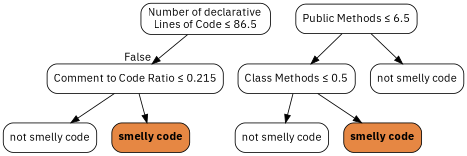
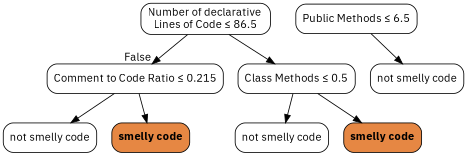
edge "Public Methods ≤ 6.5" -> "Class Methods ≤ 0.5": now "Number of declarative" -> "Class Methods ≤ 0.5"
